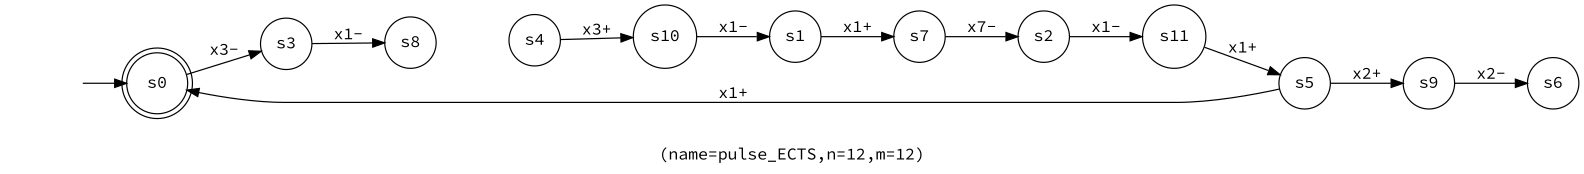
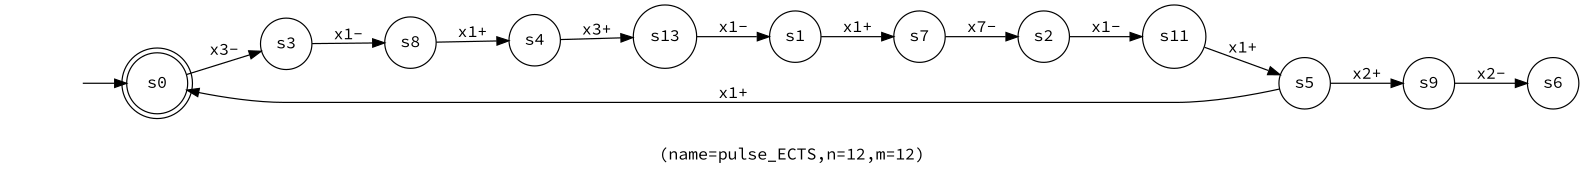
node "s10": label "s10" -> "s13"
edge "s8" -> "s4": added, label "x1+"
